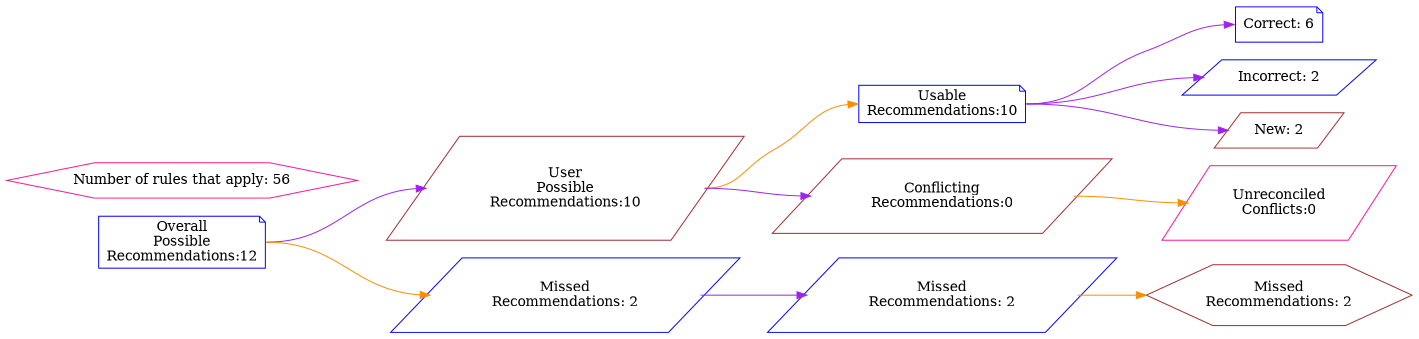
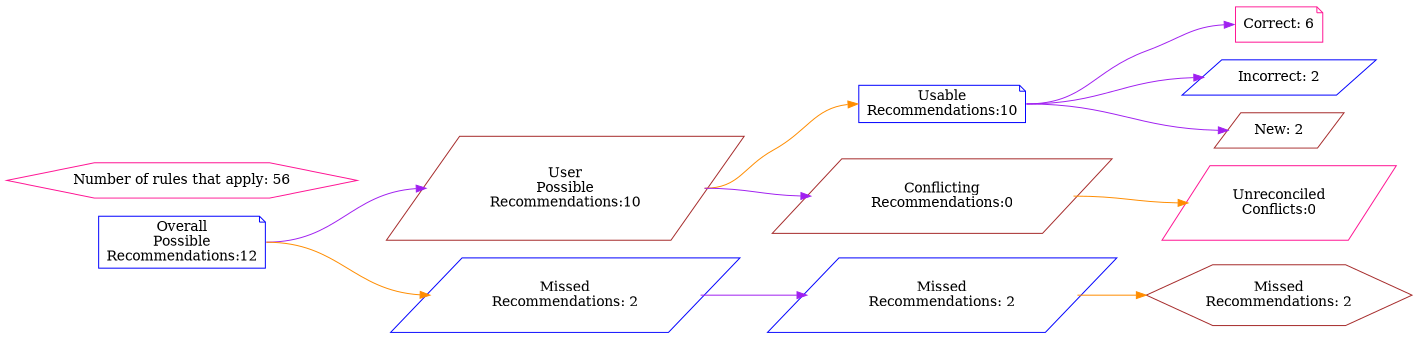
node "Correct: 6": color blue -> deeppink
